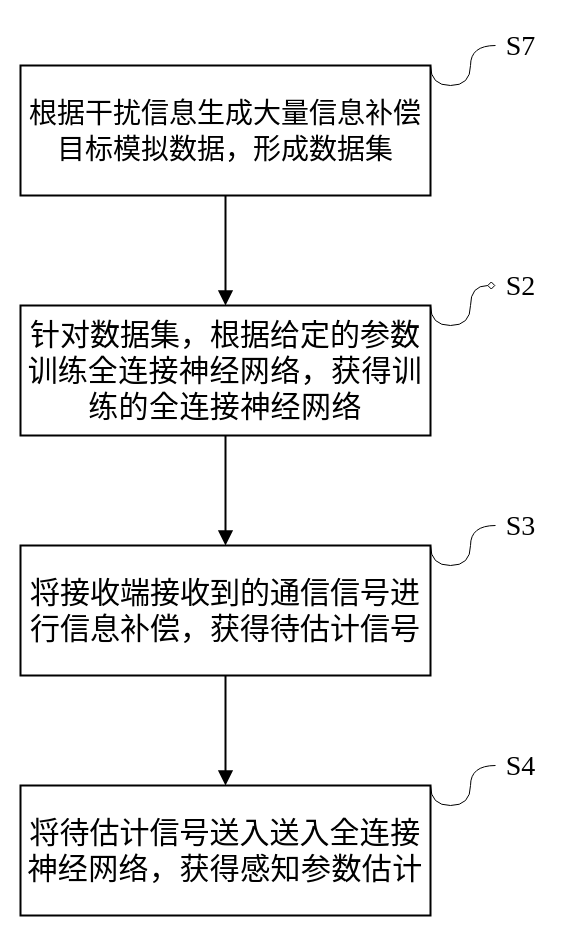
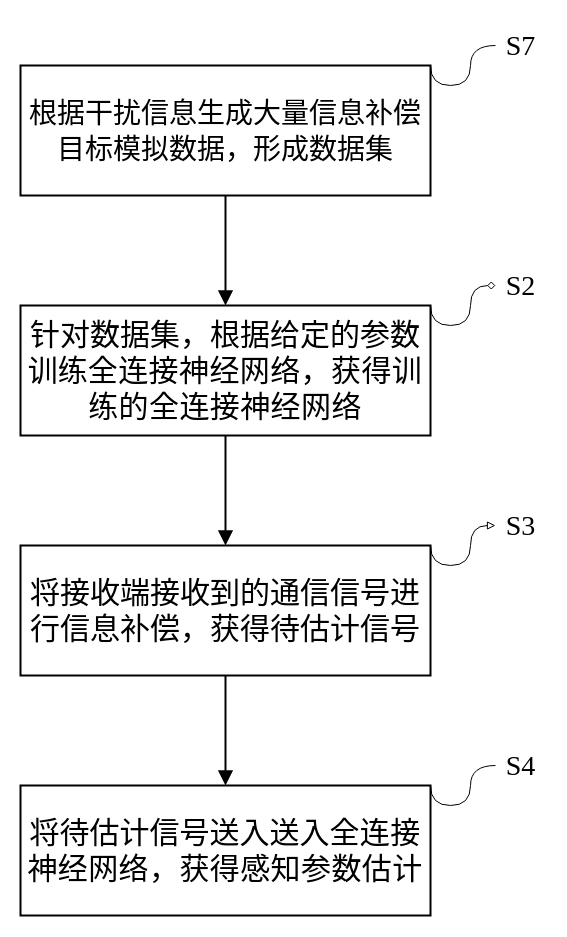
edge "S3" -- "将接收端接收到的通信信号进行信息补偿，获得待估计信号": arrowhead none -> block
